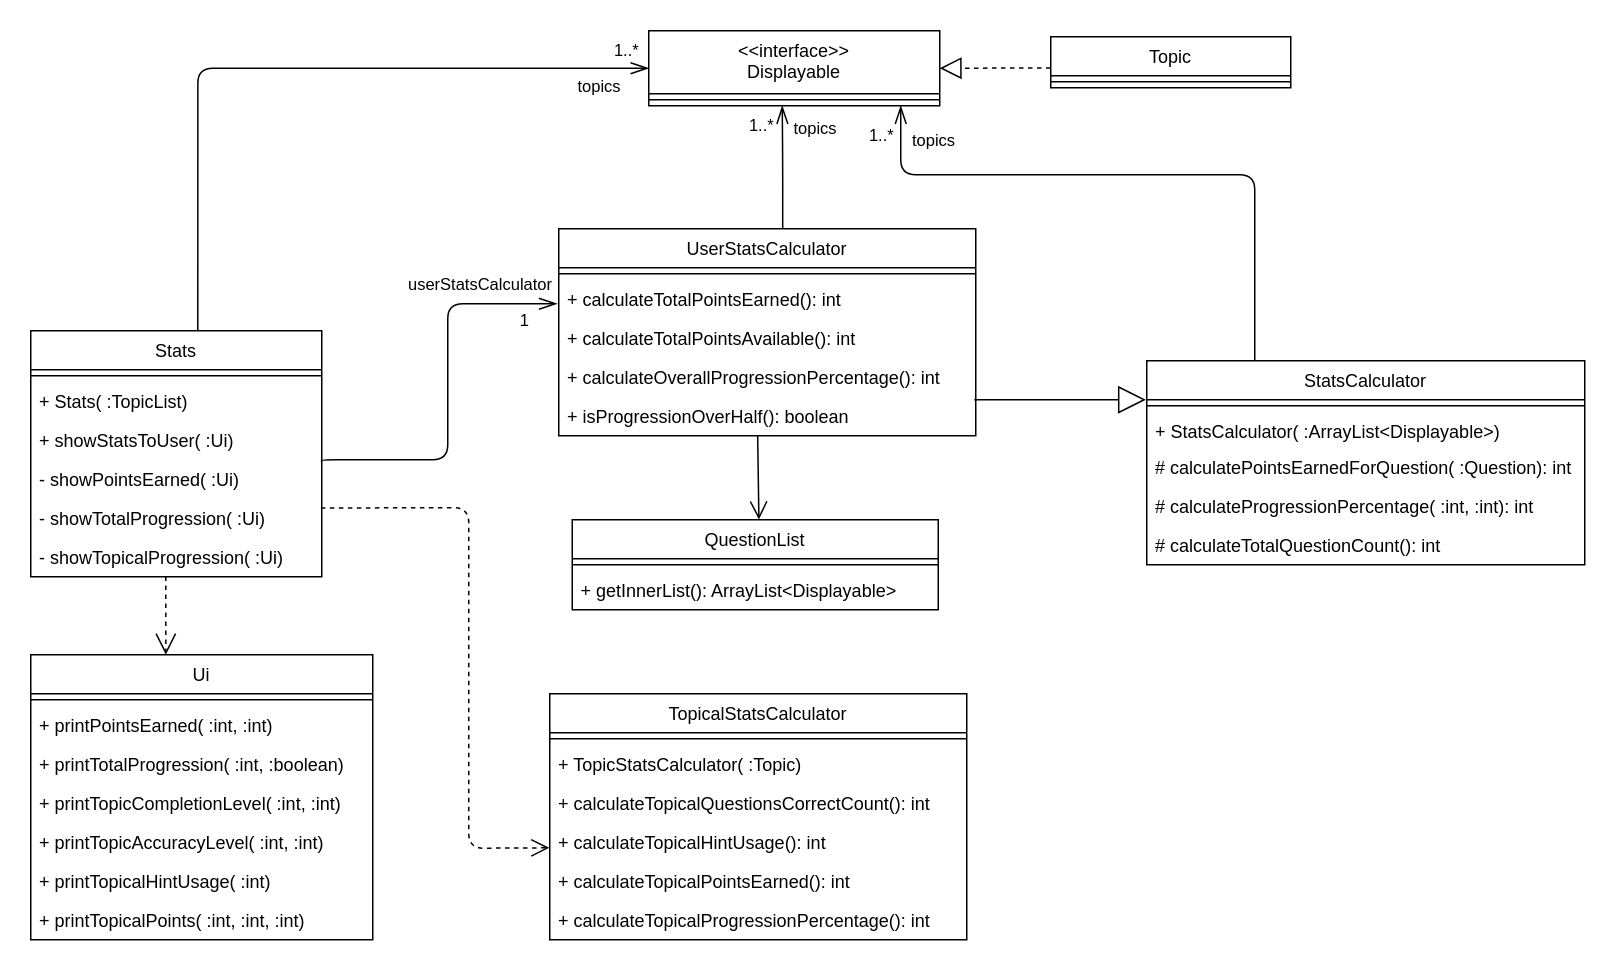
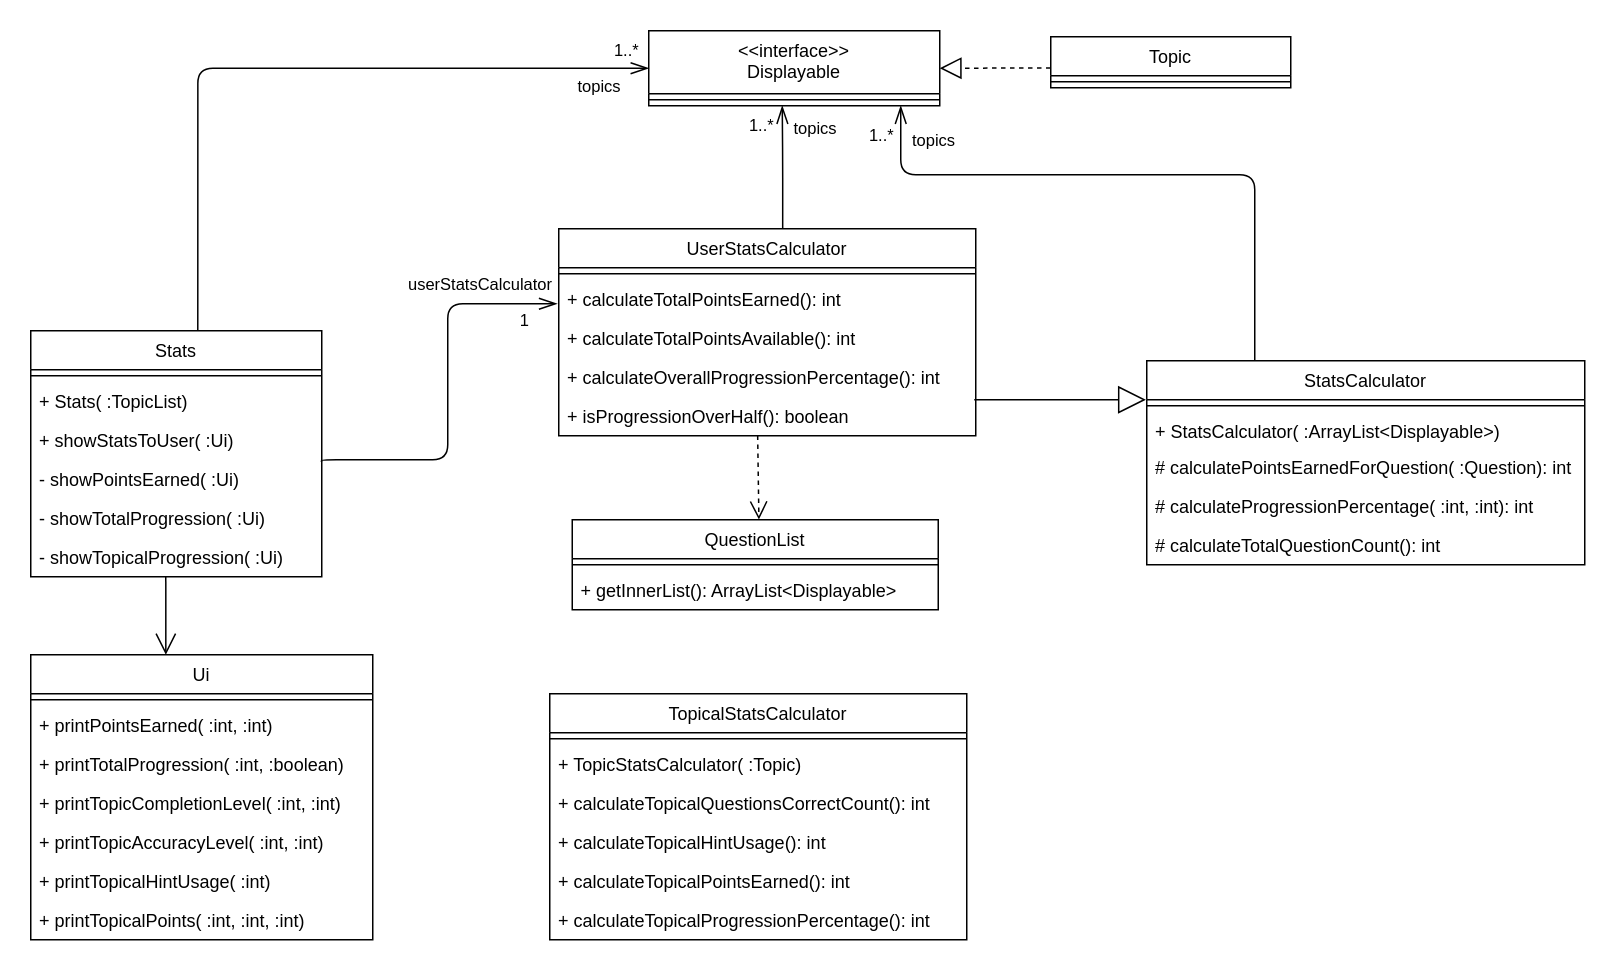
edge "+ isProgressionOverHalf(): boolean" -> "QuestionList": style solid -> dashed
edge "- showTopicalProgression( :Ui)" -> "Ui": style dashed -> solid
edge "- showTotalProgression( :Ui)" -> "+ calculateTopicalHintUsage(): int": removed
